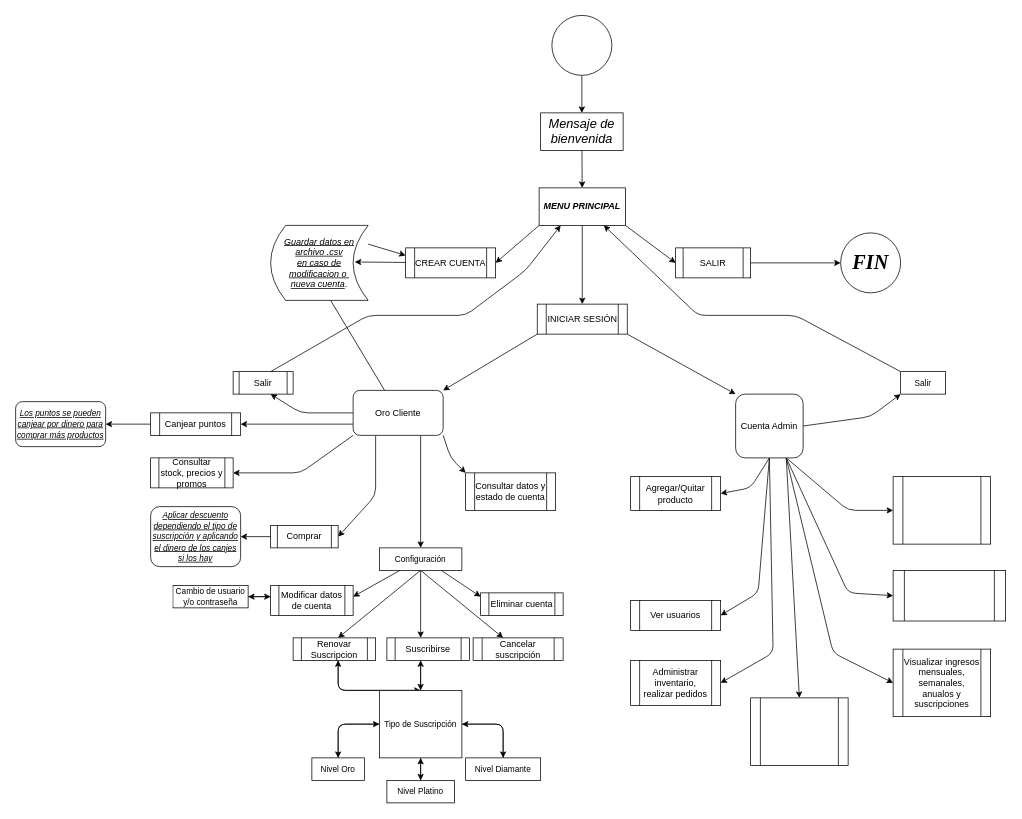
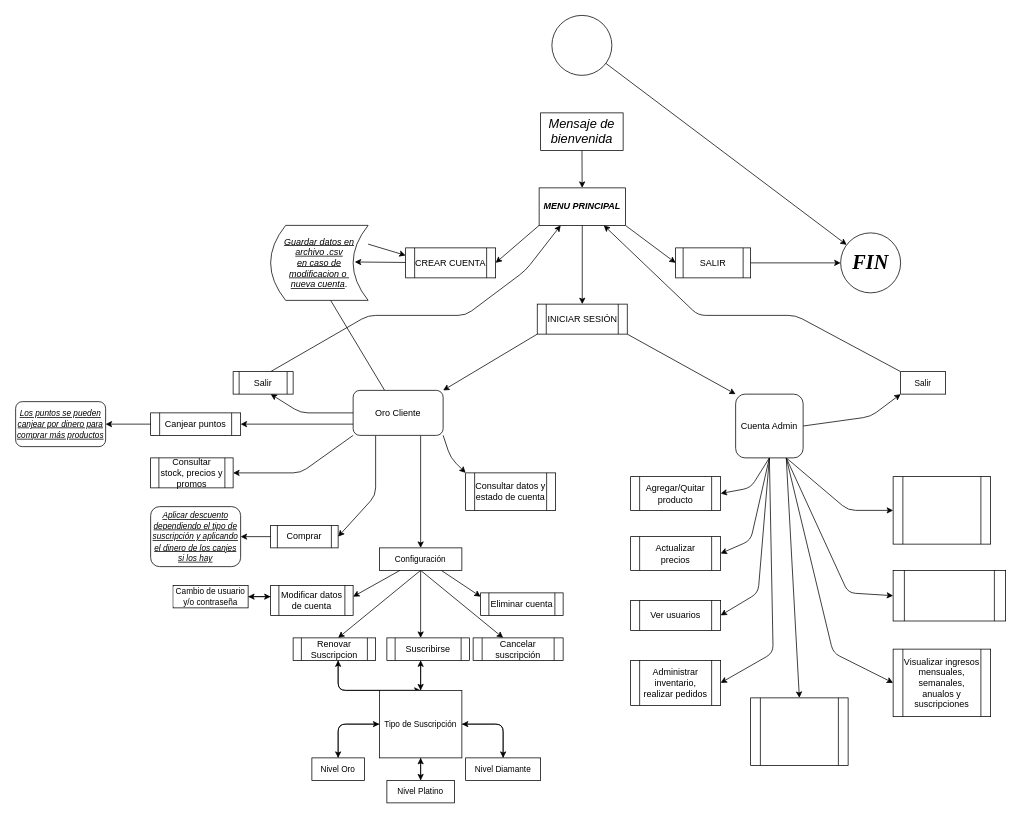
edge "INICIO" -> "Mensaje de bienvenida": now "INICIO" -> "FIN"
edge "Cuenta Admin" -> "Actualizar precios": added
node "Actualizar precios": added
